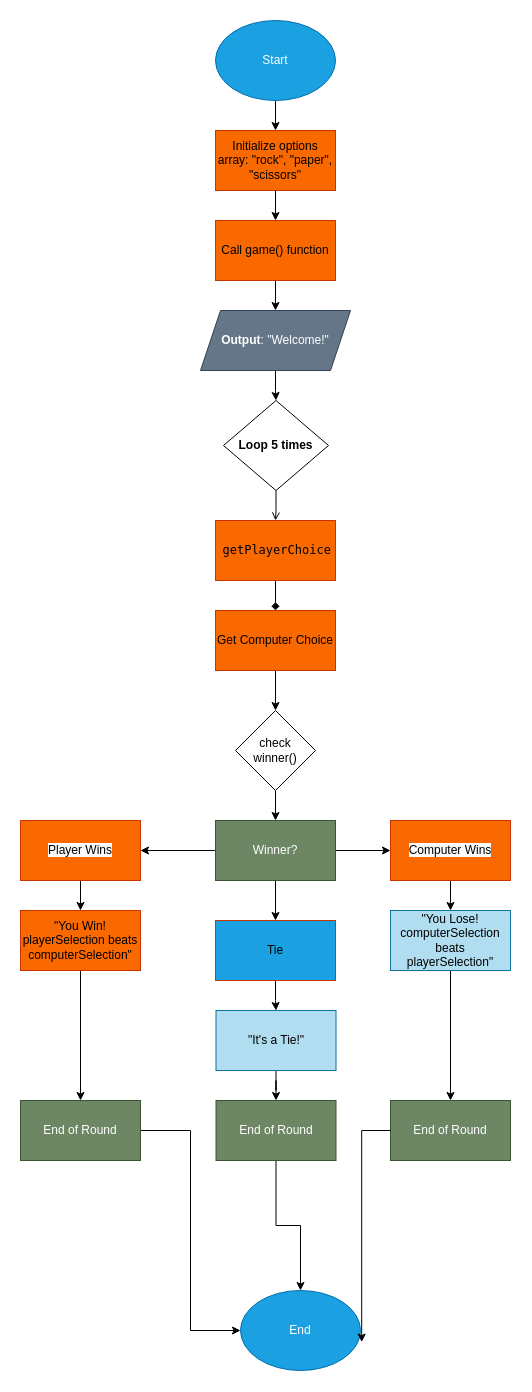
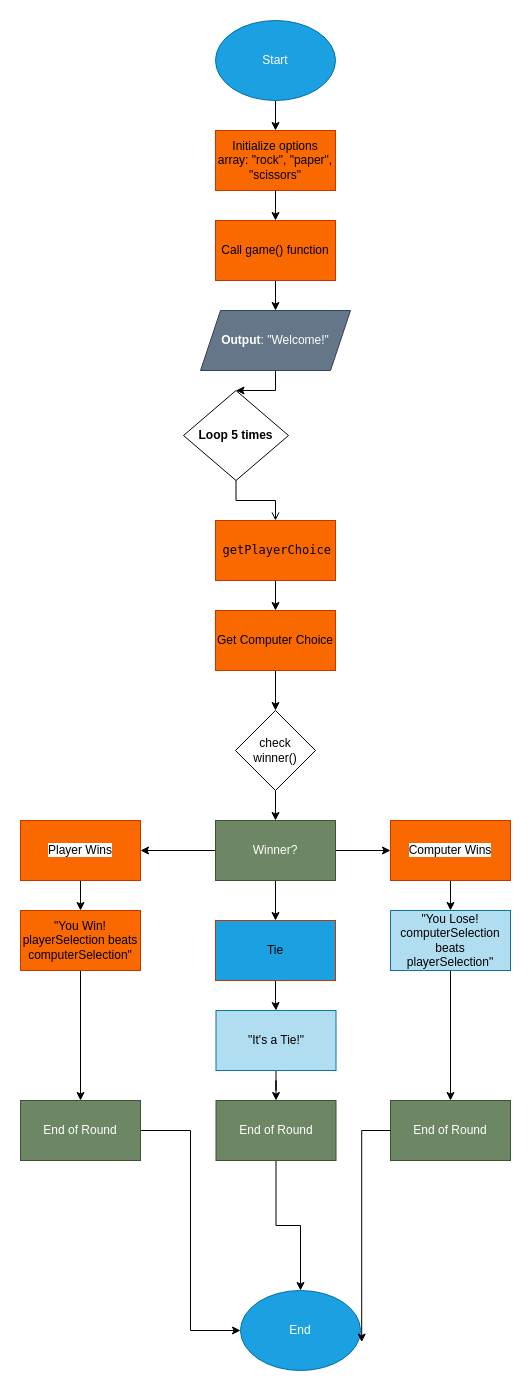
node "Loop 5 times": moved (276, 446) -> (236, 436)
edge "getPlayerChoice" -> "Get Computer Choice": arrowhead diamond -> classic
